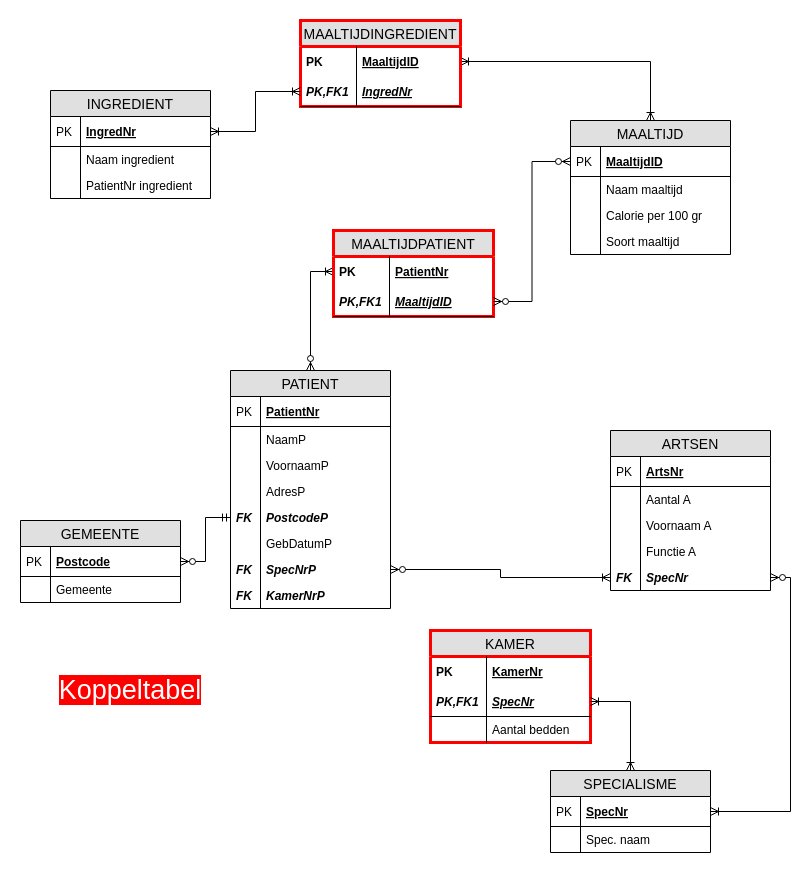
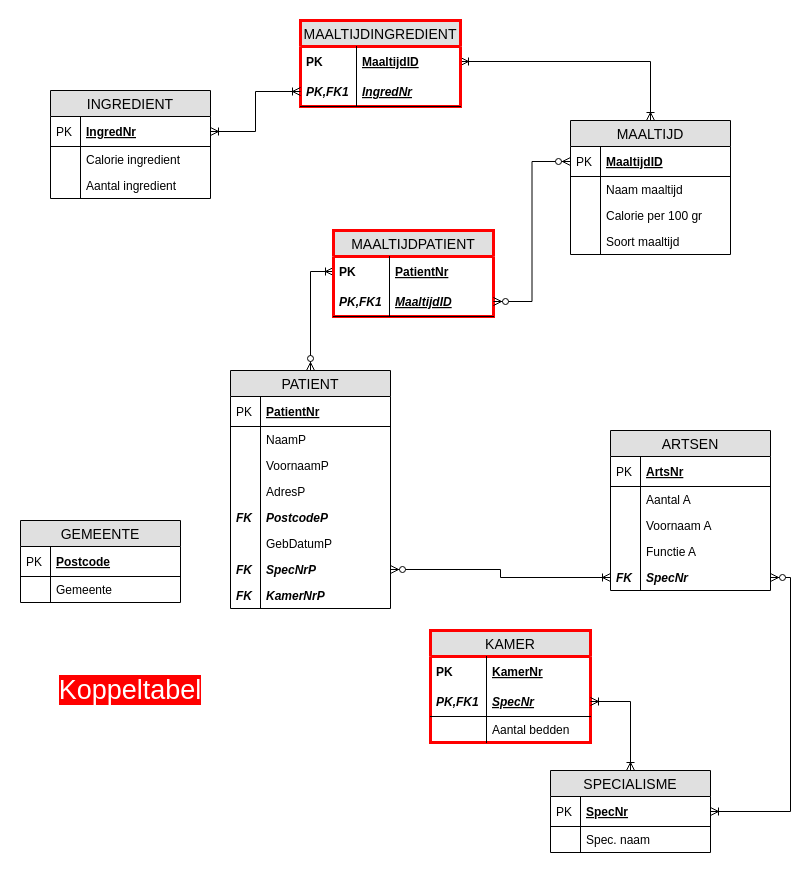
node "Naam ingredient": label "Naam ingredient" -> "Calorie ingredient"
node "PatientNr ingredient": label "PatientNr ingredient" -> "Aantal ingredient"
edge "PostcodeP" -- "Postcode": removed
